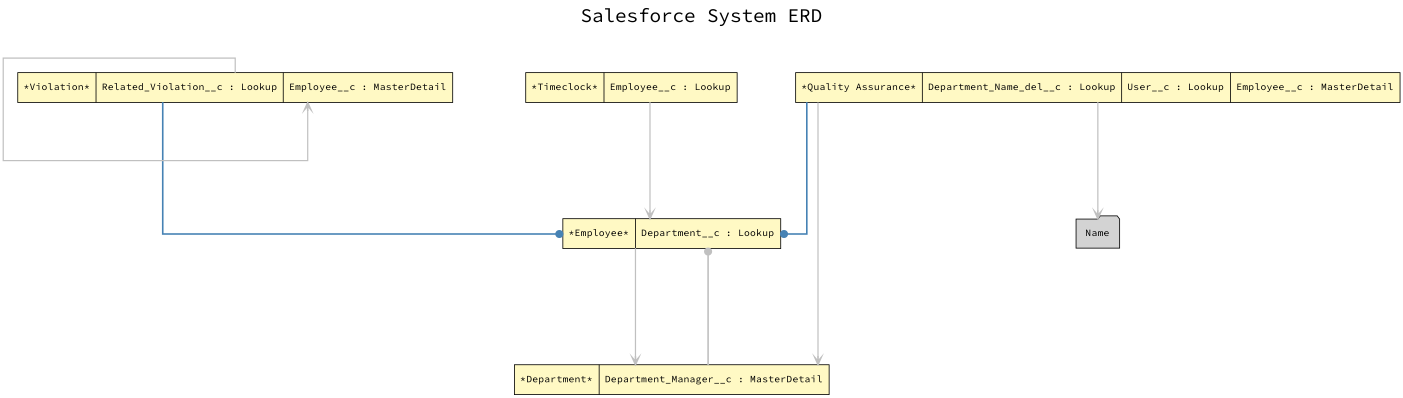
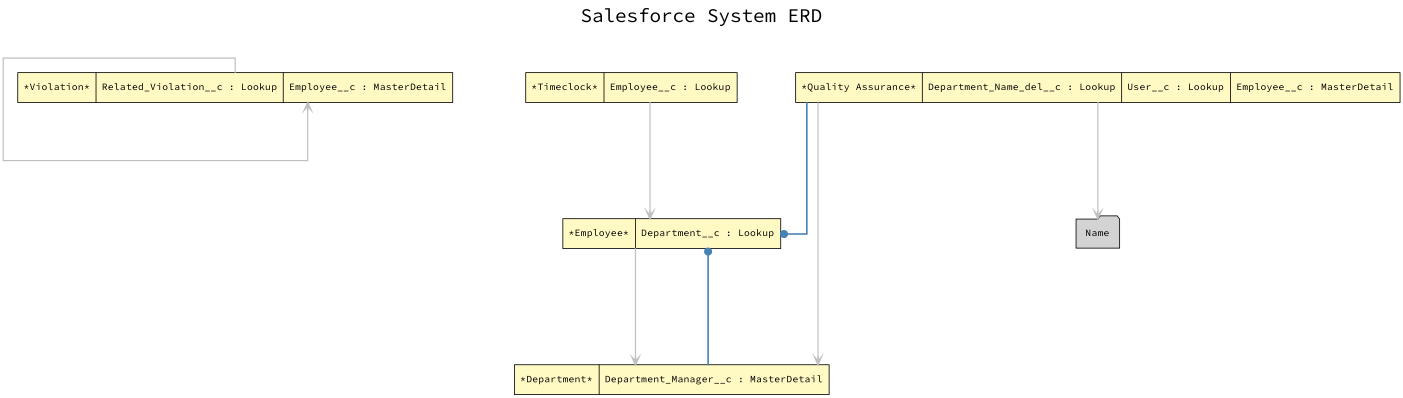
edge "*Violation*" -> "*Employee*": removed
edge "*Department*" -> "*Employee*": color gray -> steelblue
